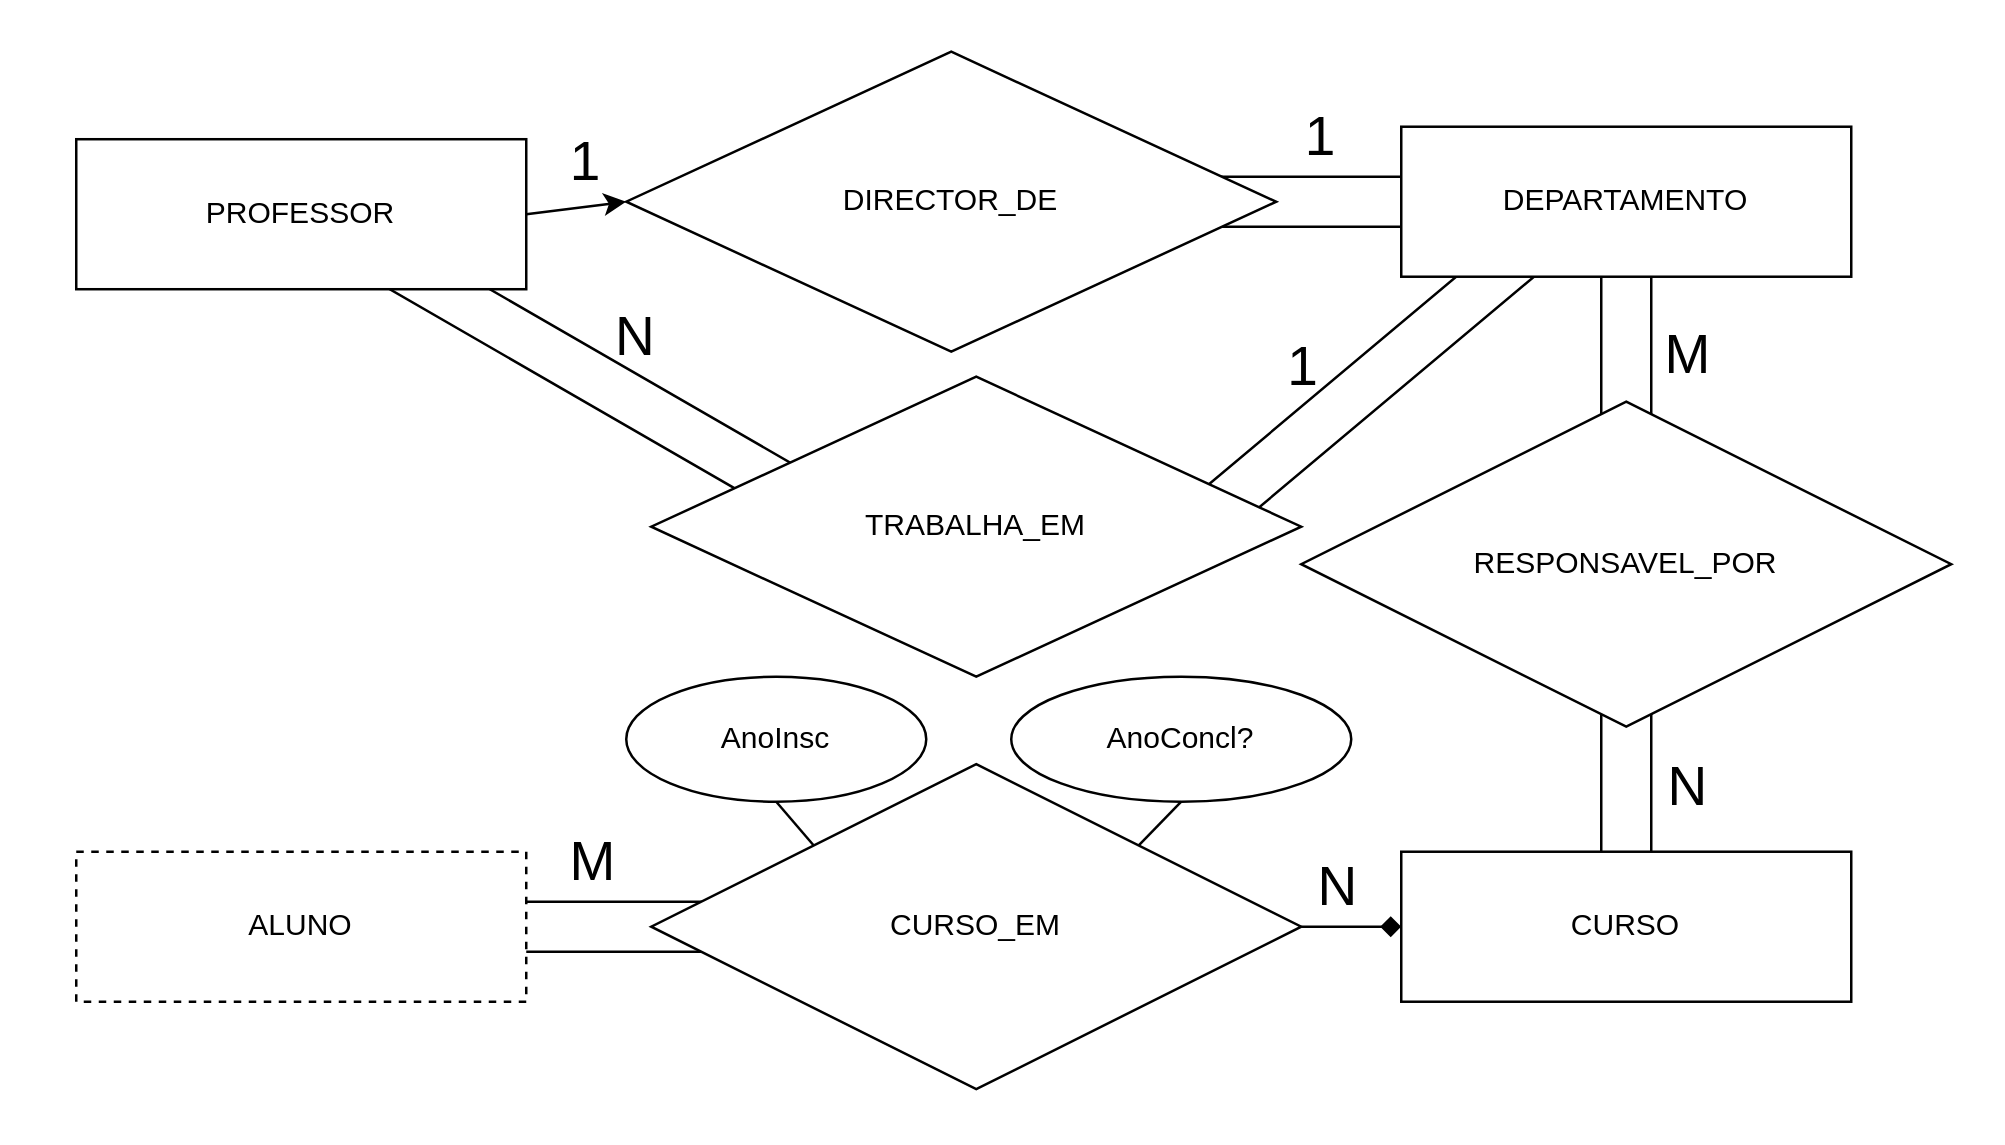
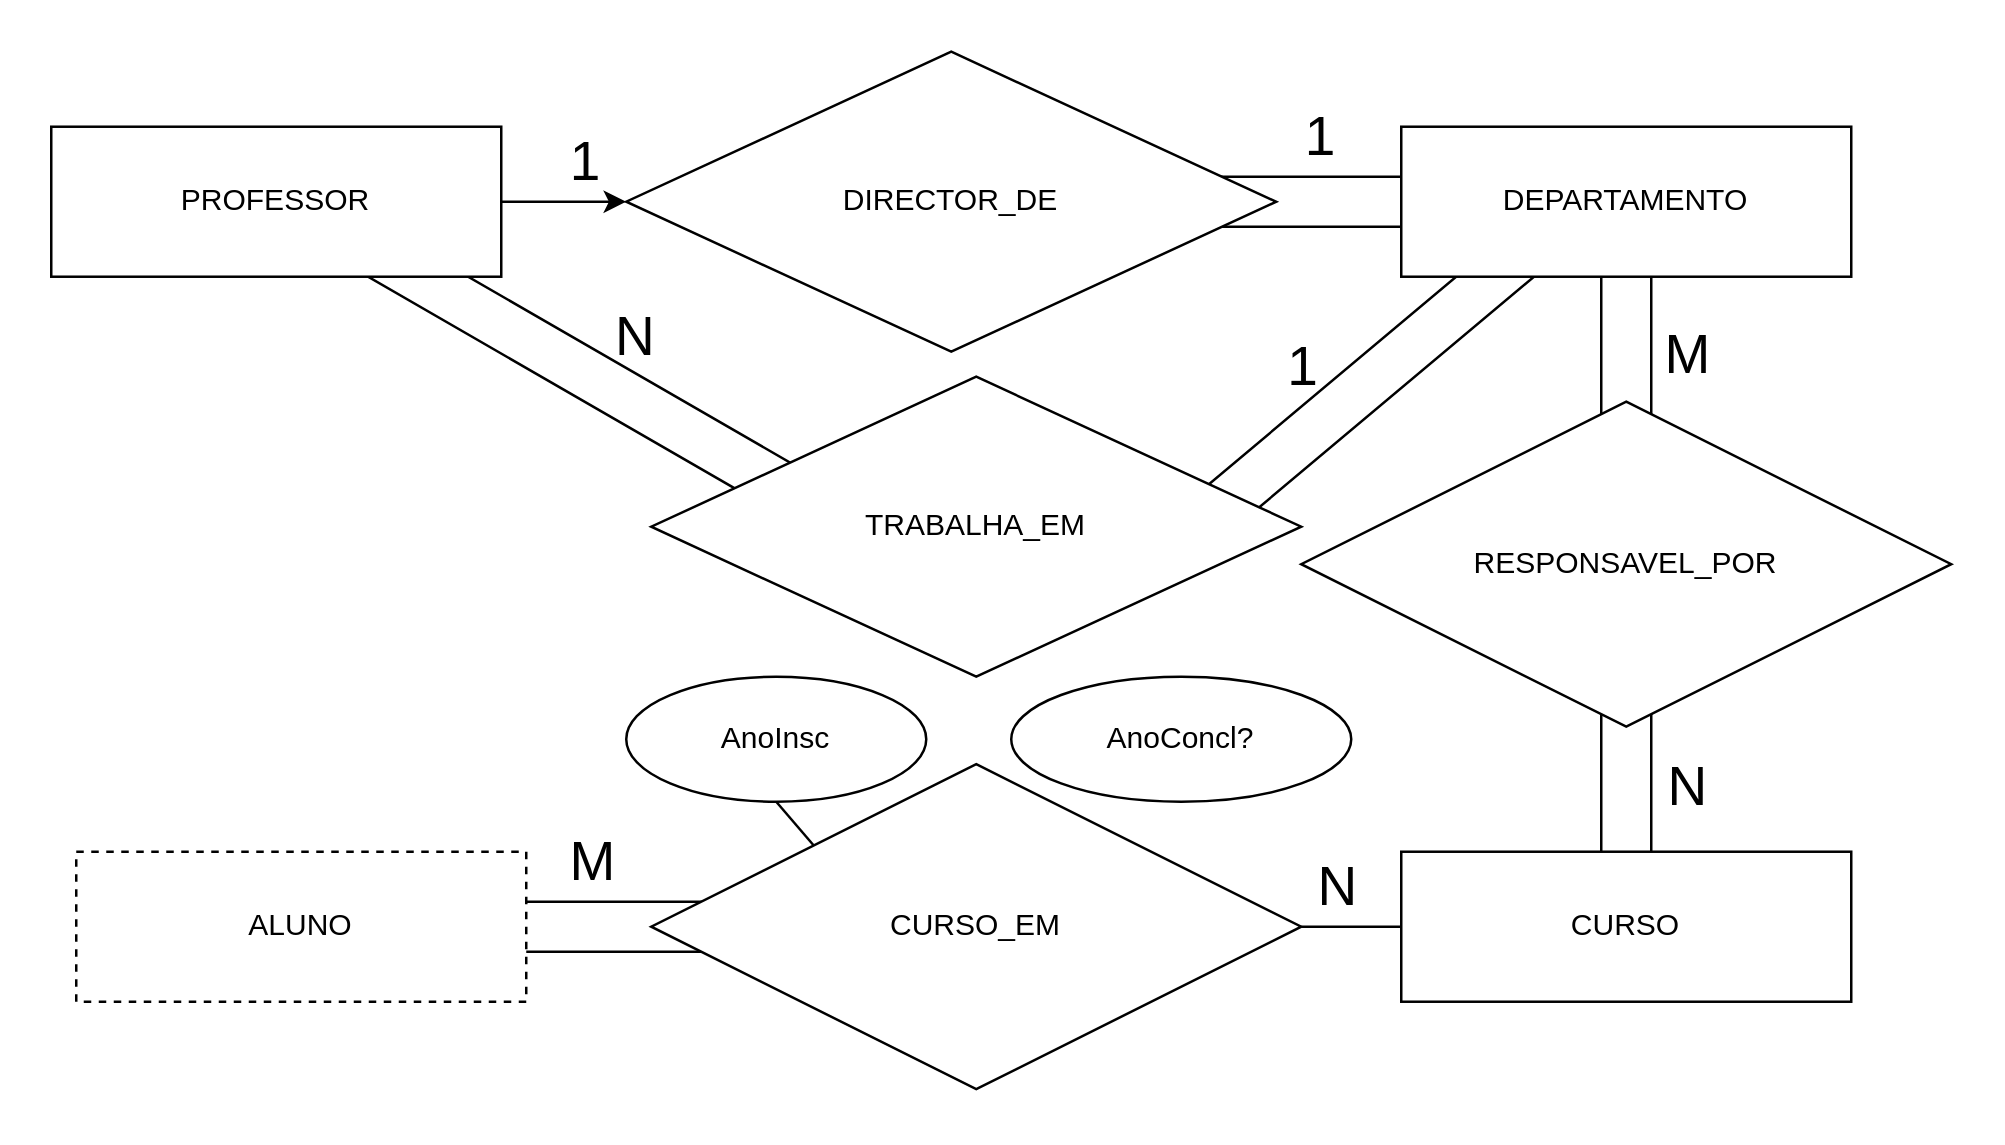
node "PROFESSOR": moved (301, 214) -> (276, 202)
edge "AnoConcl?" -- "CURSO_EM": removed
edge "CURSO_EM" -> "CURSO": arrowhead diamond -> none
